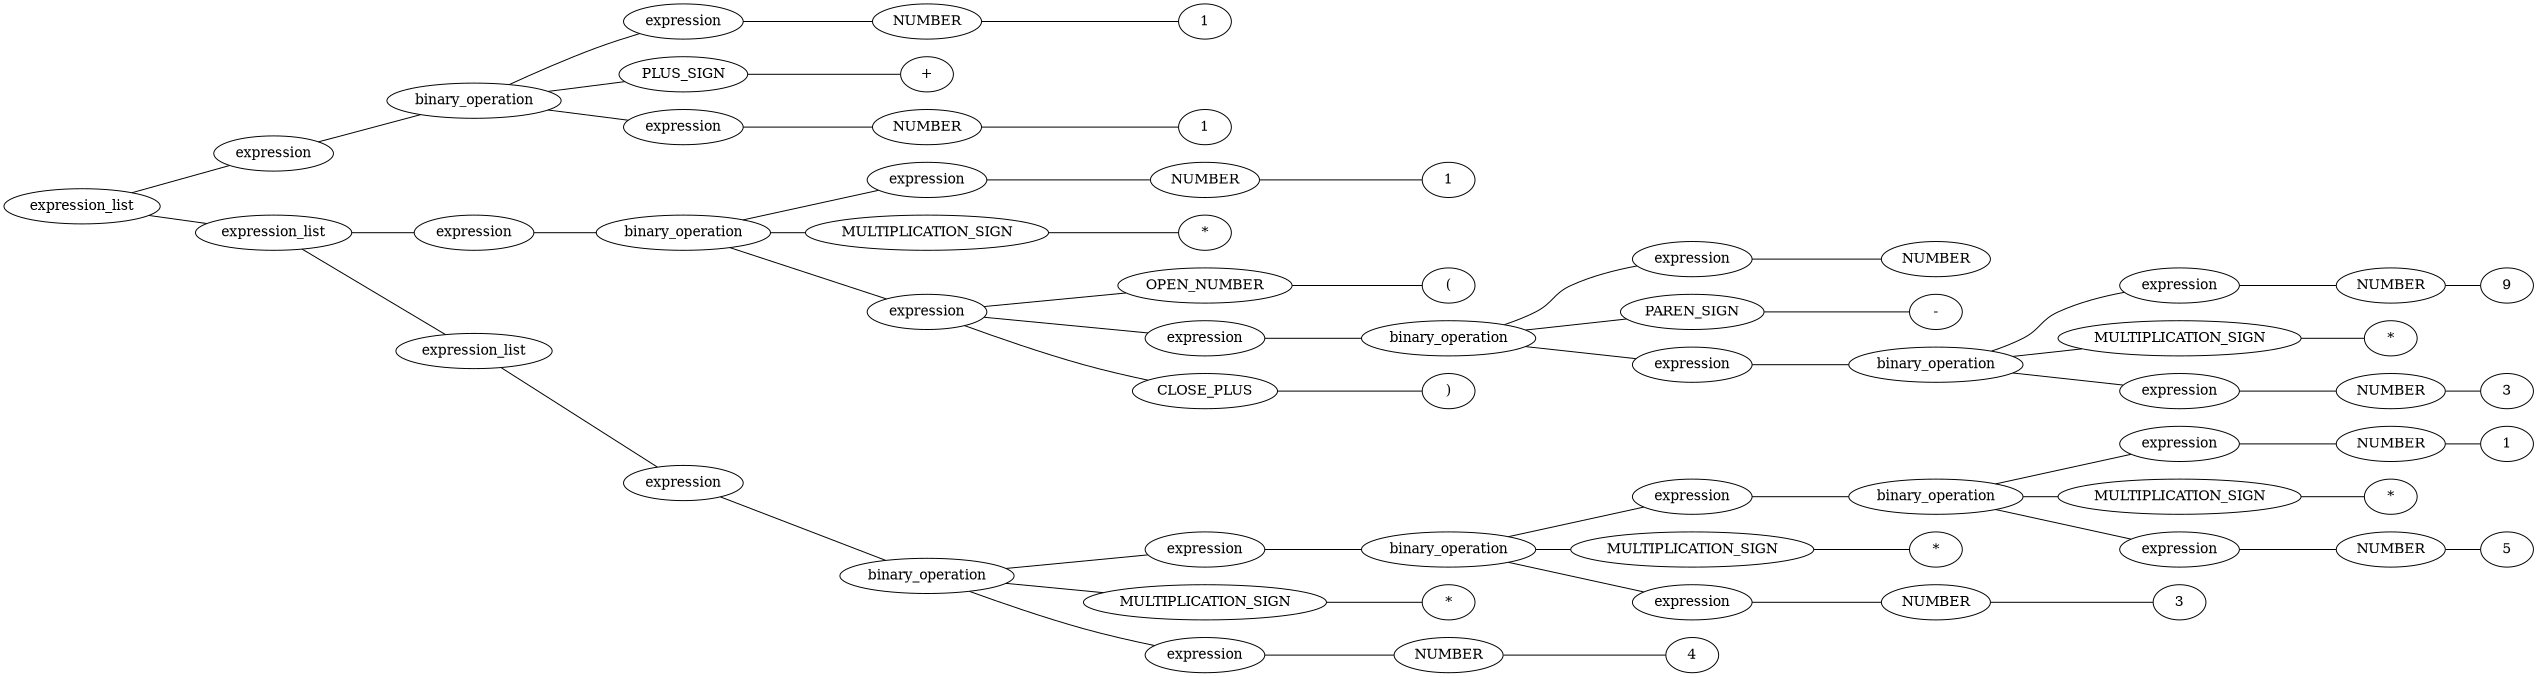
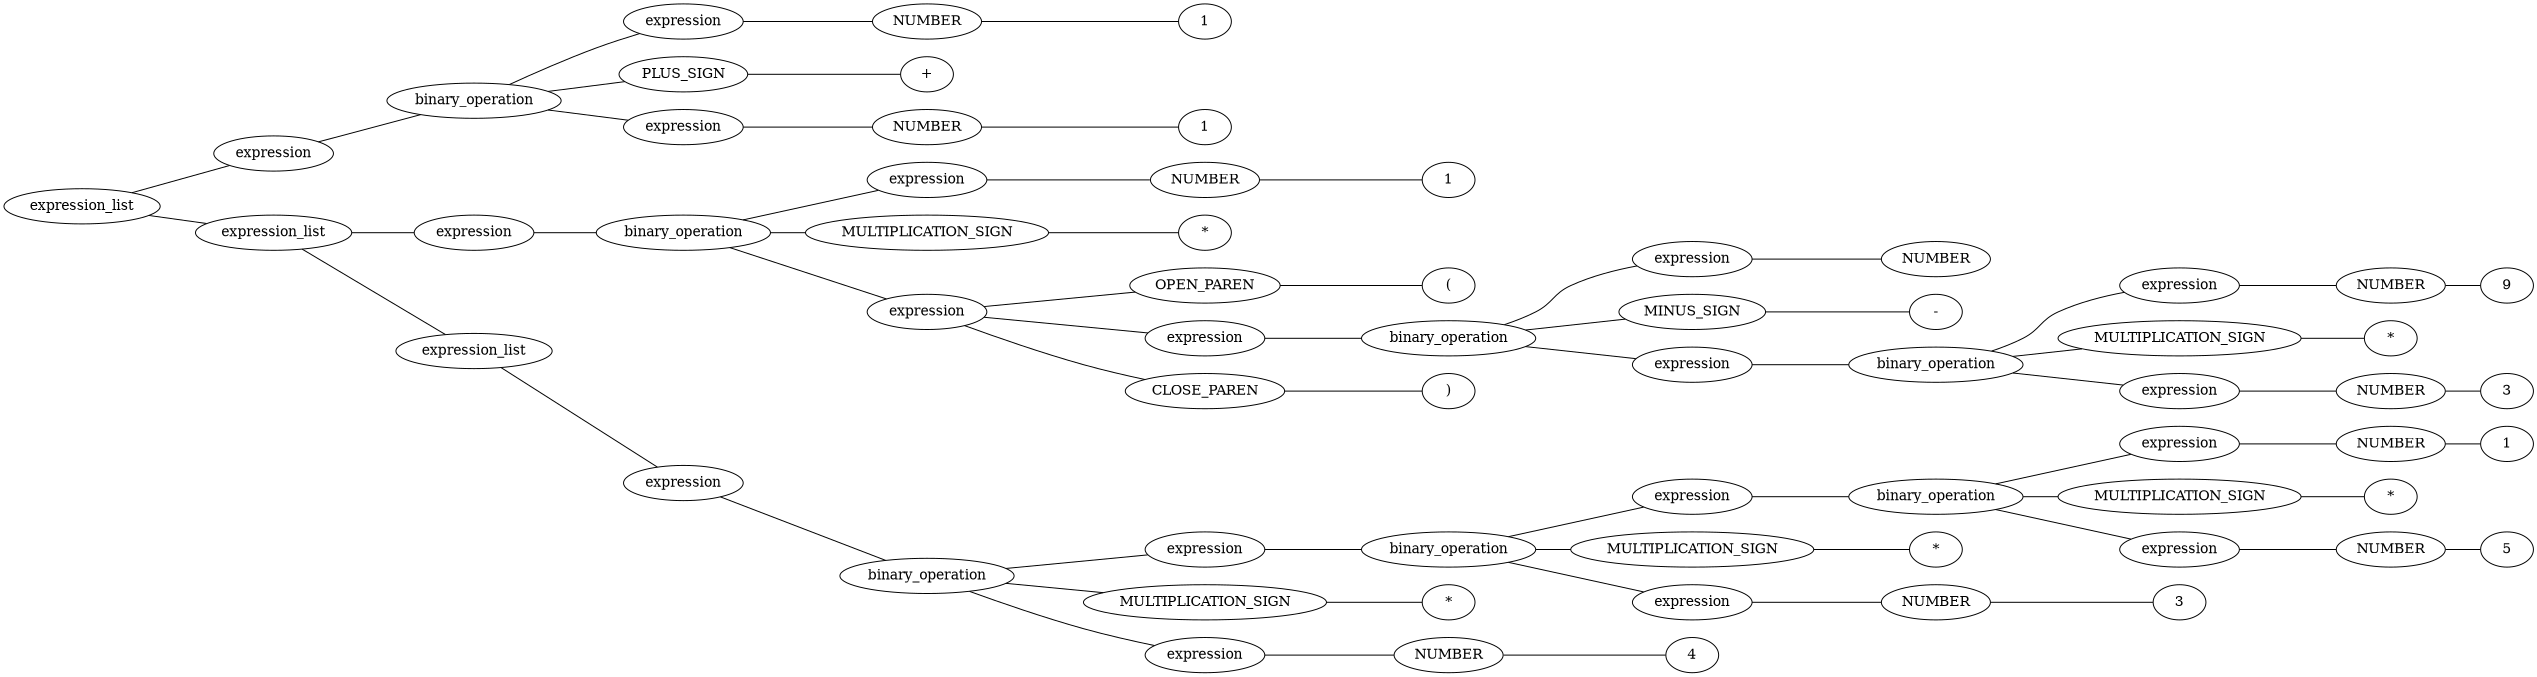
node "OPEN_NUMBER": label "OPEN_NUMBER" -> "OPEN_PAREN"
node "PAREN_SIGN": label "PAREN_SIGN" -> "MINUS_SIGN"
node "CLOSE_PLUS": label "CLOSE_PLUS" -> "CLOSE_PAREN"
